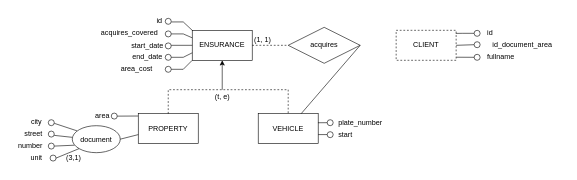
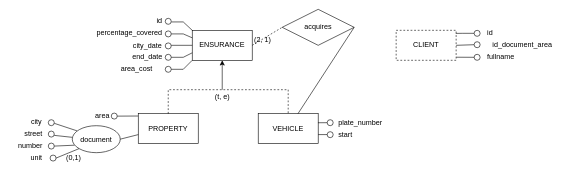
node "acquires_covered": label "acquires_covered" -> "percentage_covered"
node "(1, 1)": label "(1, 1)" -> "(2, 1)"
node "acquires": moved (324, 45) -> (318, 27)
node "start_date": label "start_date" -> "city_date"
node "(3,1)": label "(3,1)" -> "(0,1)"
